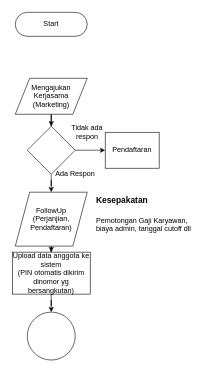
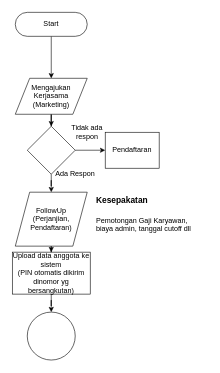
edge "Start" -> "Mengajukan Kerjasama(Marketing)": added
